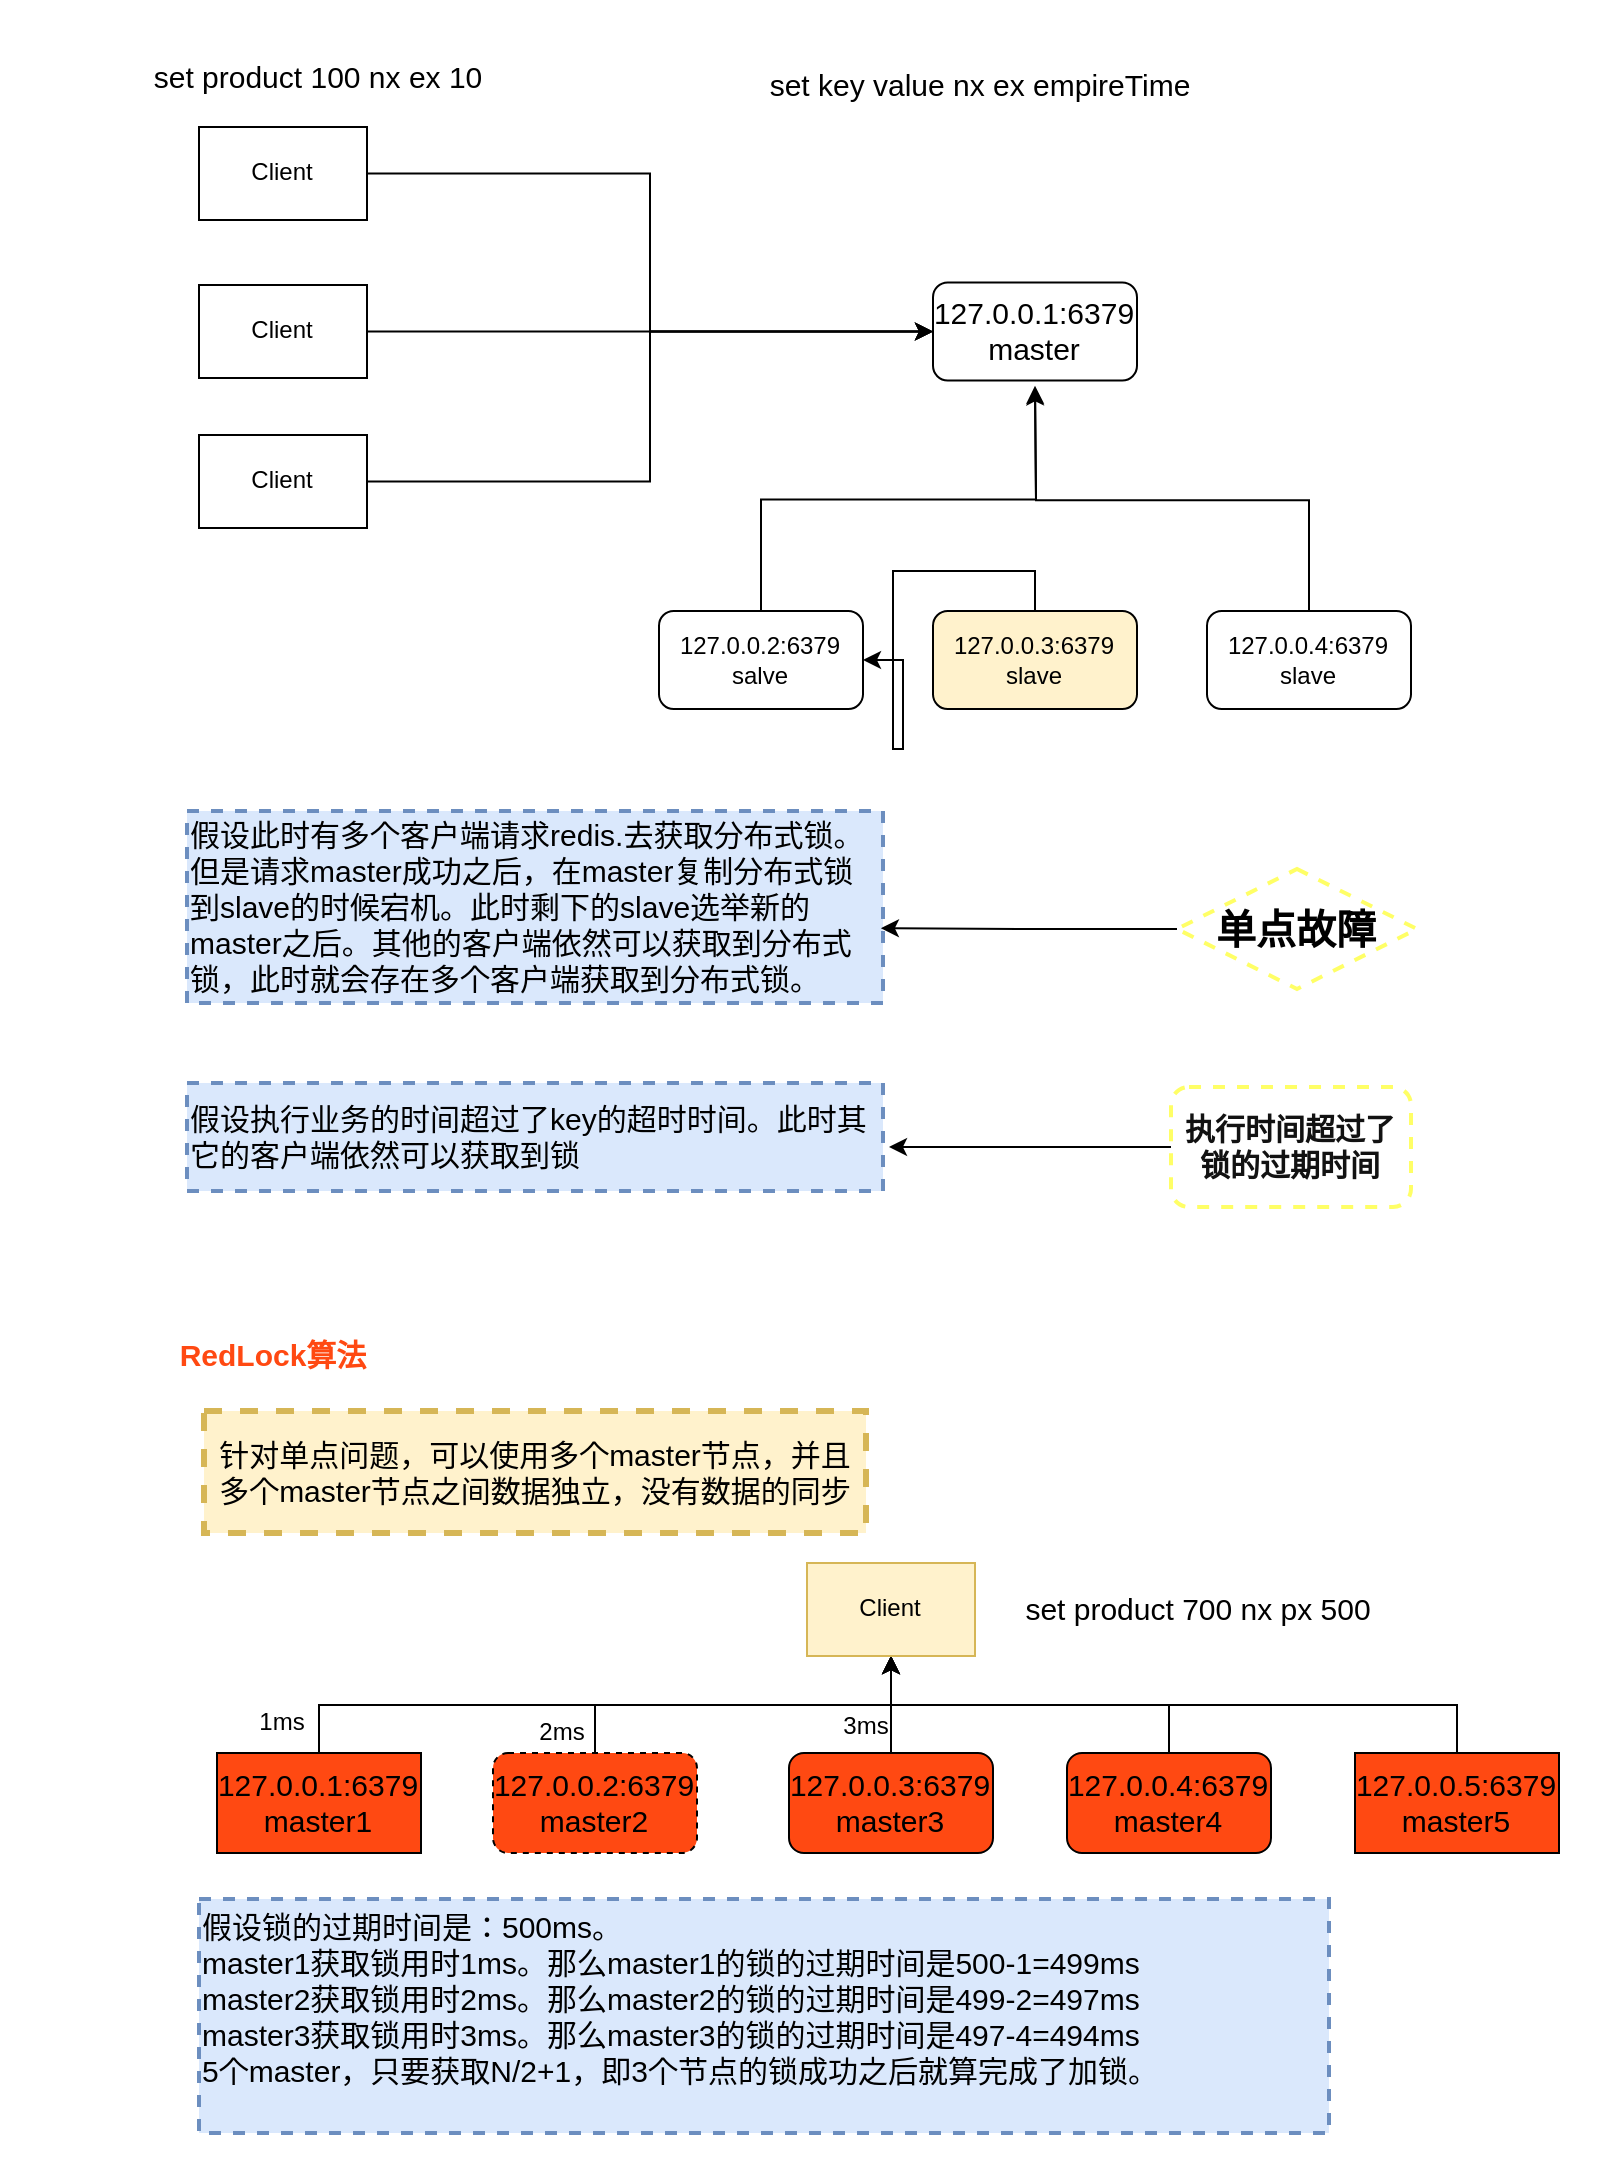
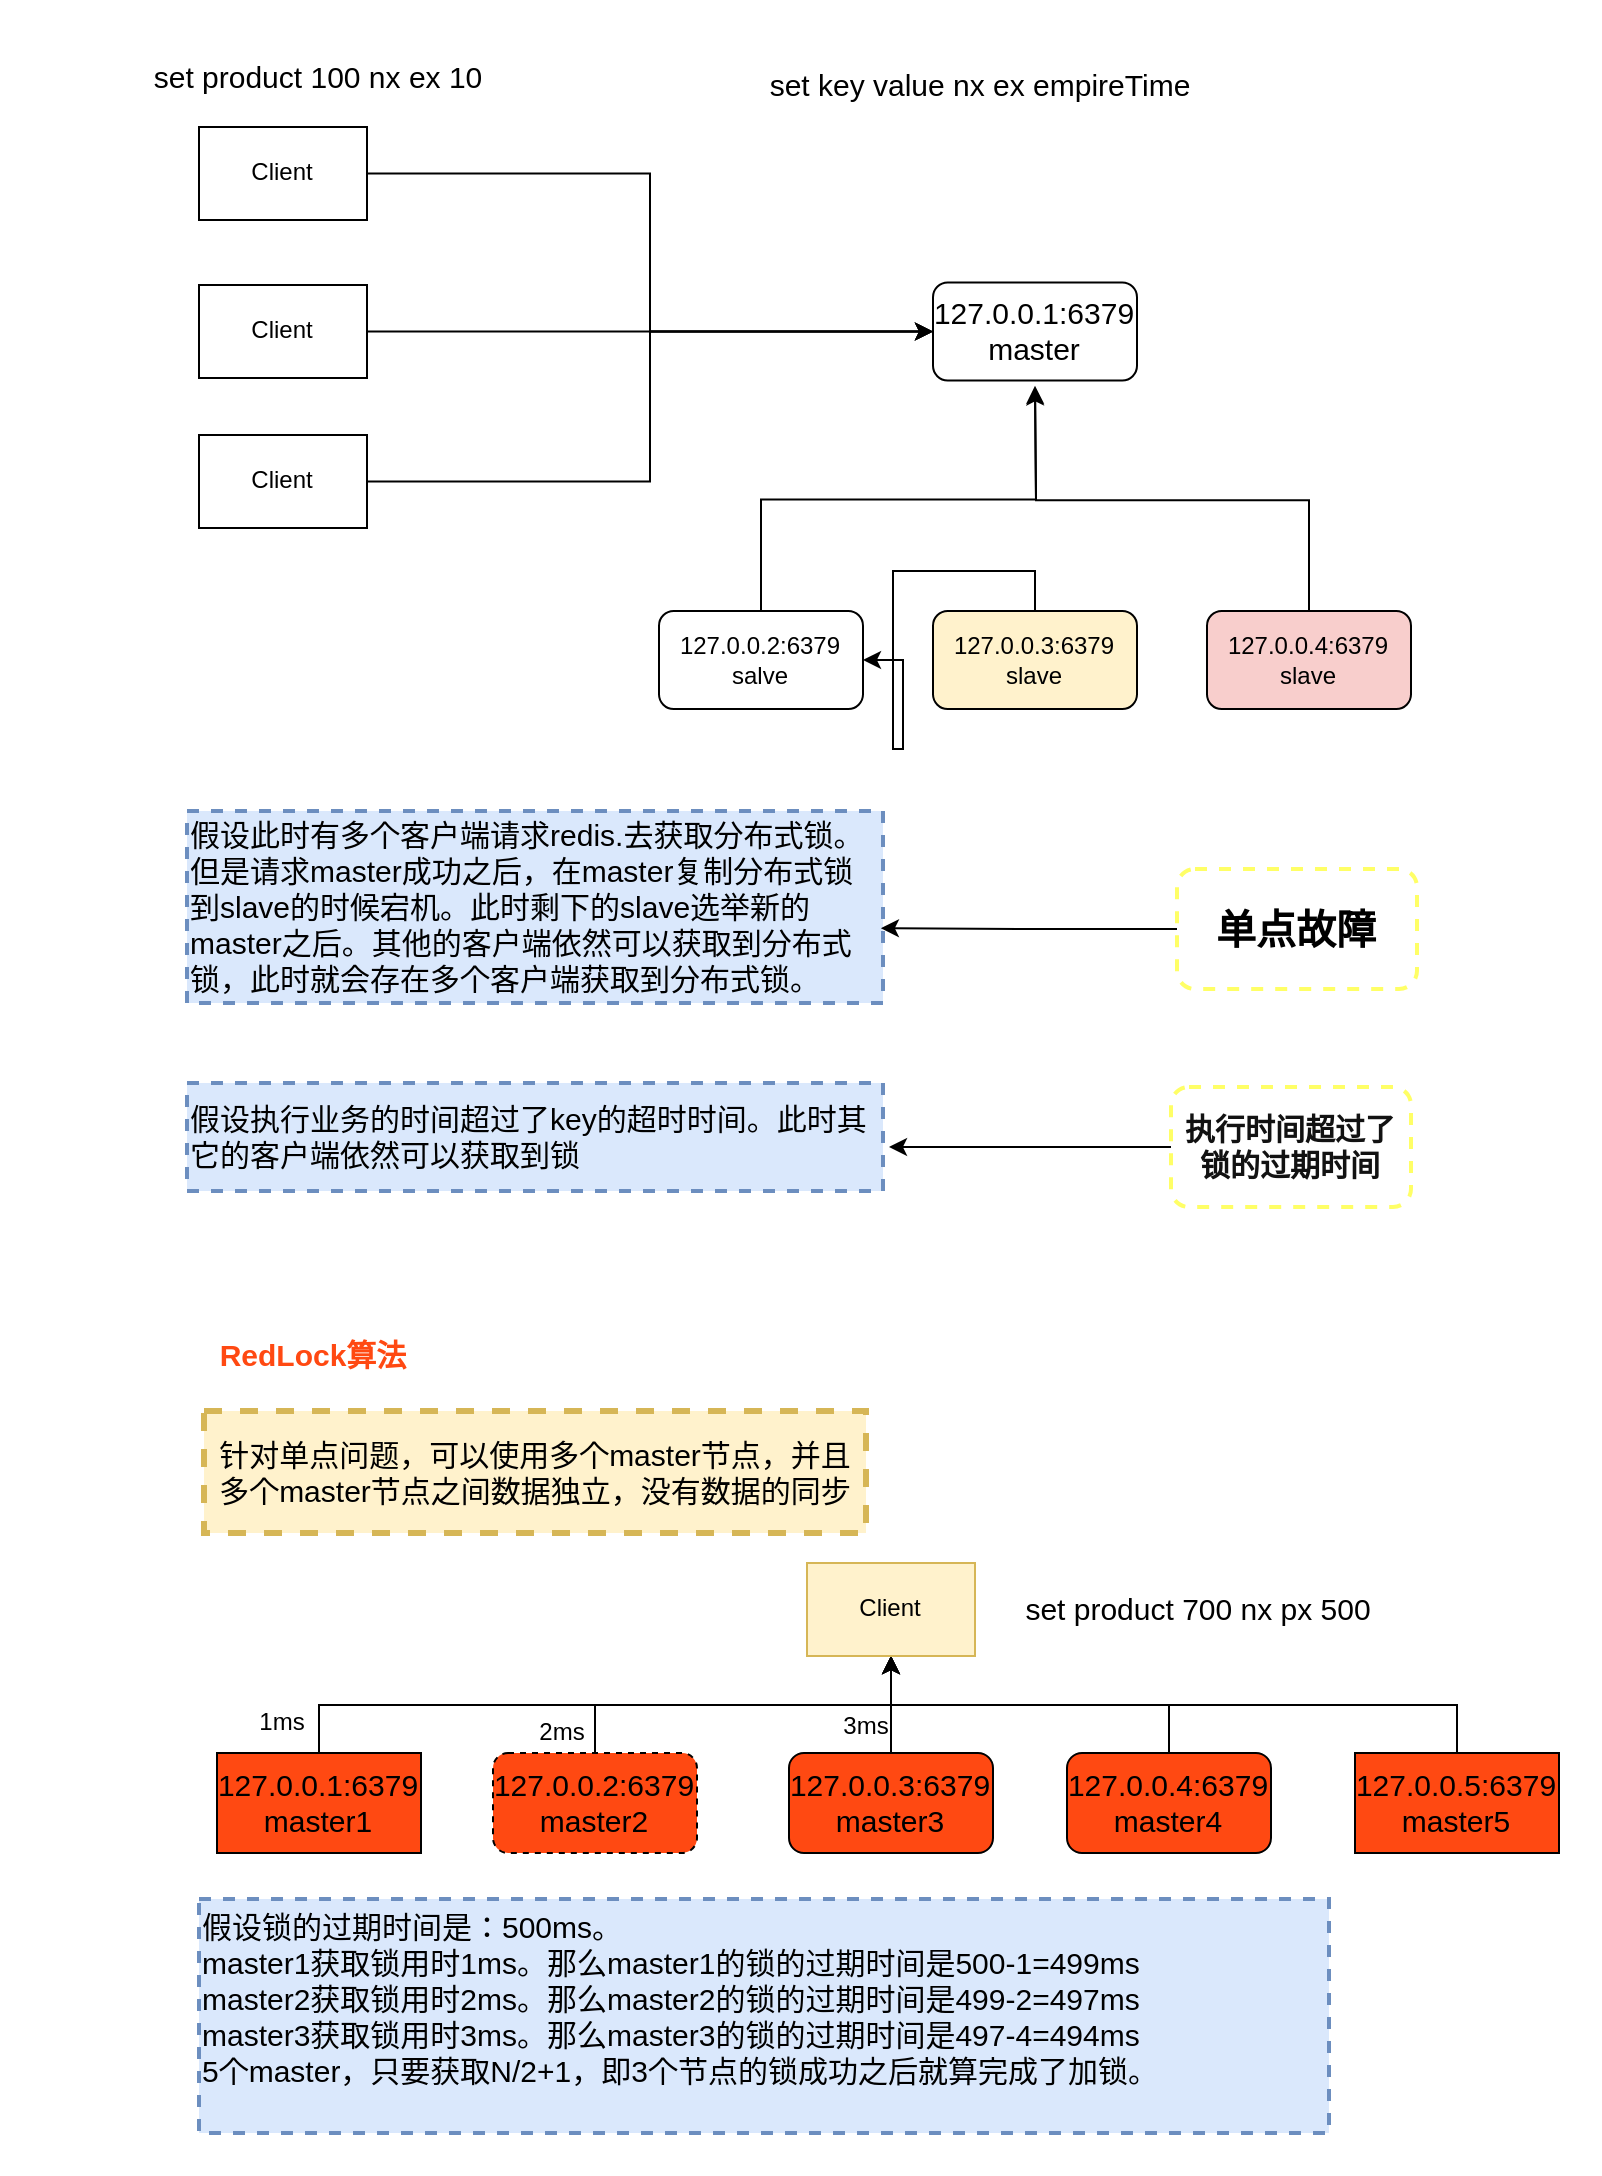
node "127.0.0.4:6379 slave": fillcolor #ffffff -> #f8cecc
node "单点故障": shape diamond -> rounded rectangle
node "RedLock算法": moved (274, 1355) -> (314, 1355)
